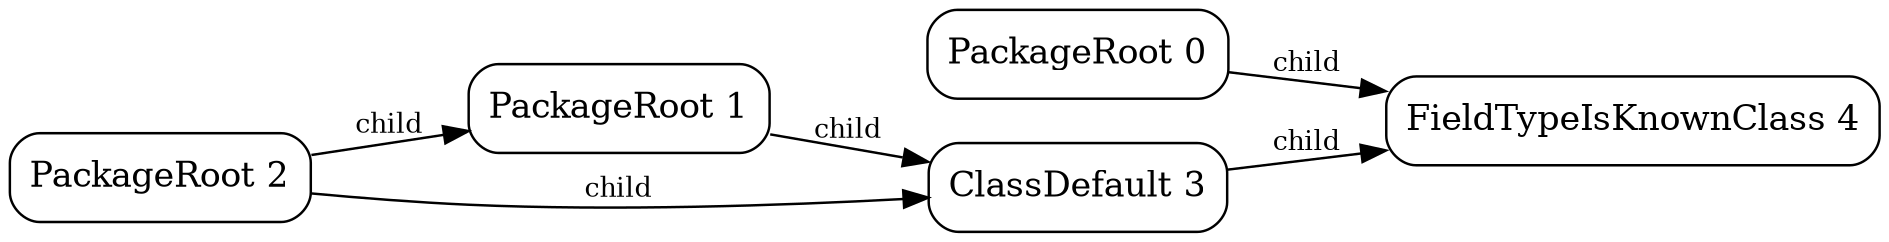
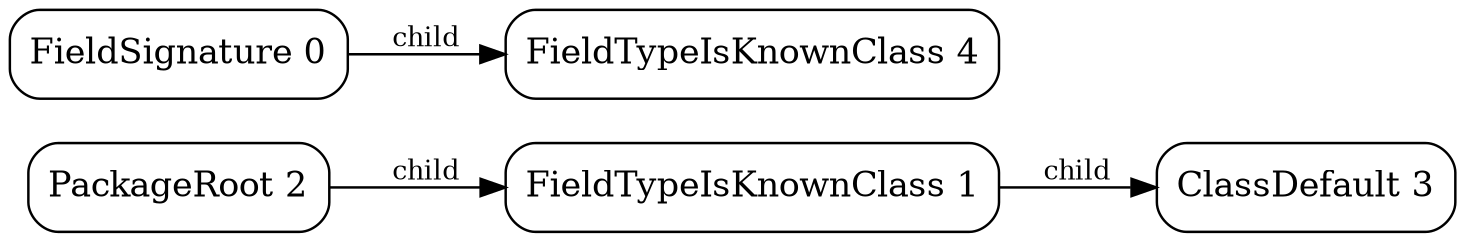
node "PackageRoot 0": label "PackageRoot 0" -> "FieldSignature 0"
node "PackageRoot 1": label "PackageRoot 1" -> "FieldTypeIsKnownClass 1"
edge "ClassDefault 3" -> "FieldTypeIsKnownClass 4": removed, label "child"
edge "PackageRoot 2" -> "ClassDefault 3": removed, label "child"
